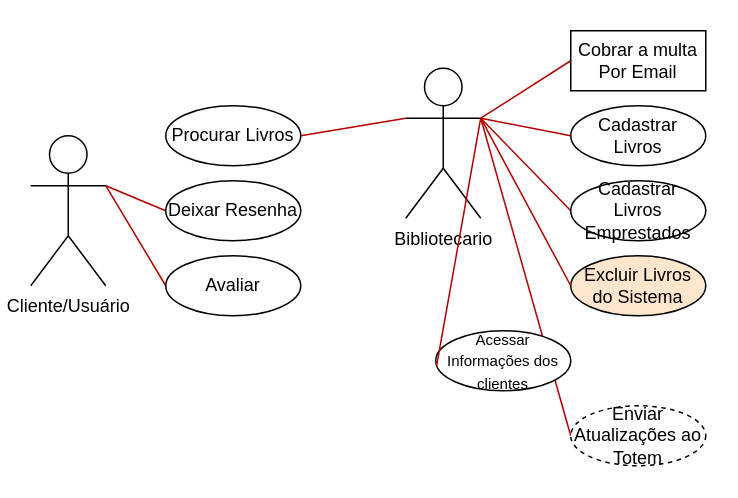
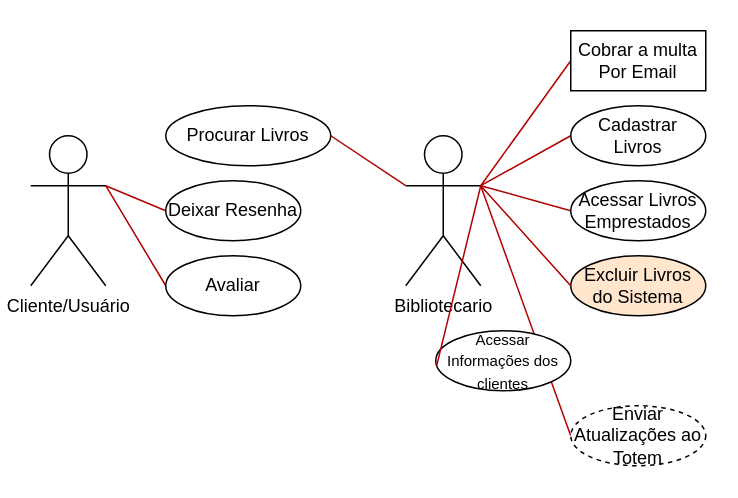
node "Procurar Livros": size 135x60 -> 165x60
node "Bibliotecario": moved (443, 143) -> (443, 211)
node "Cadastrar Livros Emprestados": label "Cadastrar Livros Emprestados" -> "Acessar Livros Emprestados"
